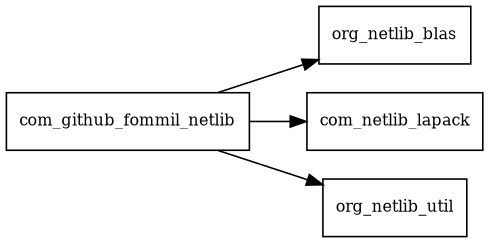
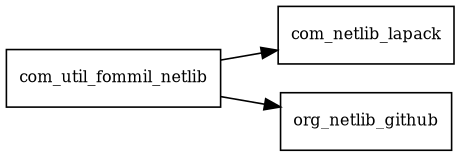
node "org_netlib_blas": removed
node "com_github_fommil_netlib": label "com_github_fommil_netlib" -> "com_util_fommil_netlib"
node "org_netlib_util": label "org_netlib_util" -> "org_netlib_github"
